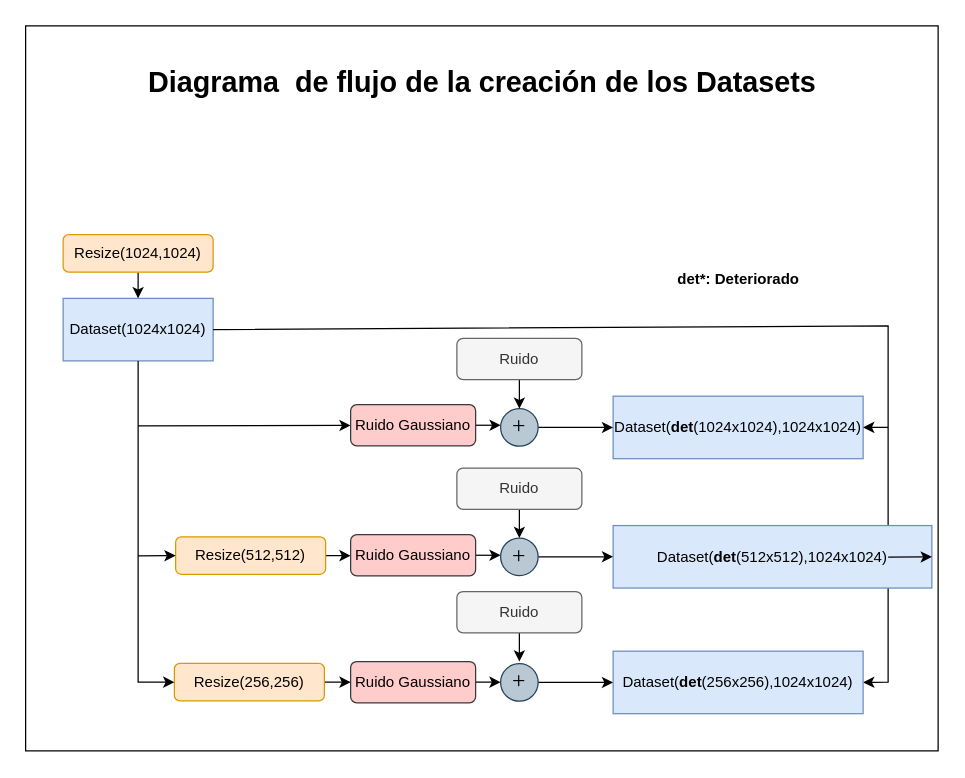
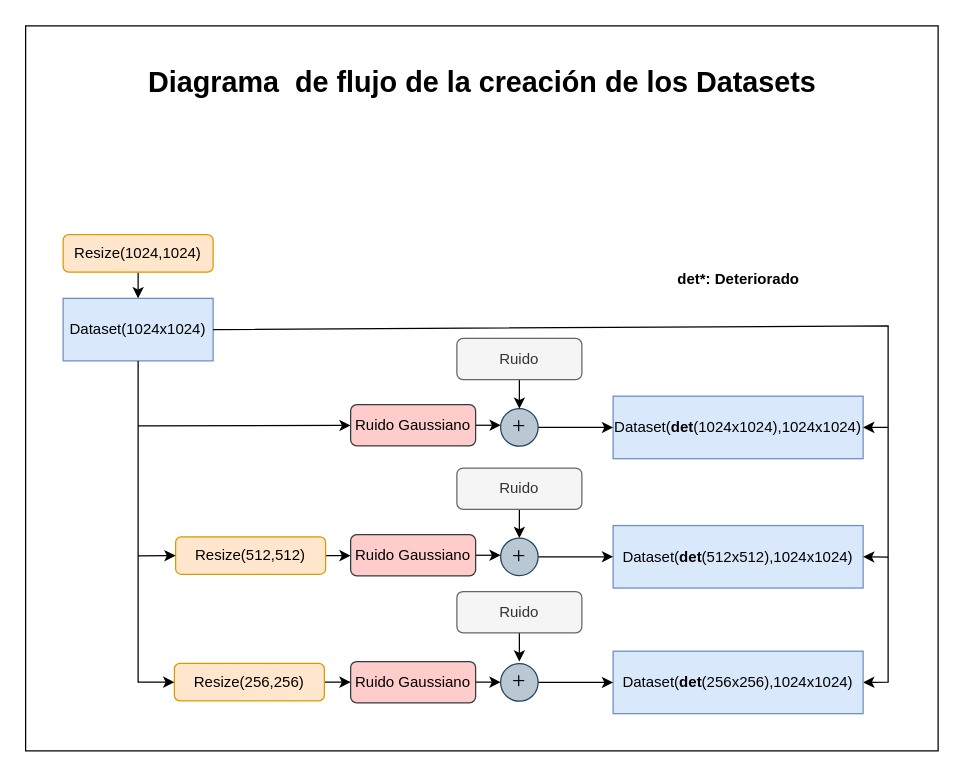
node "Dataset(det(512x512),1024x1024)": size 319x63 -> 250x63
